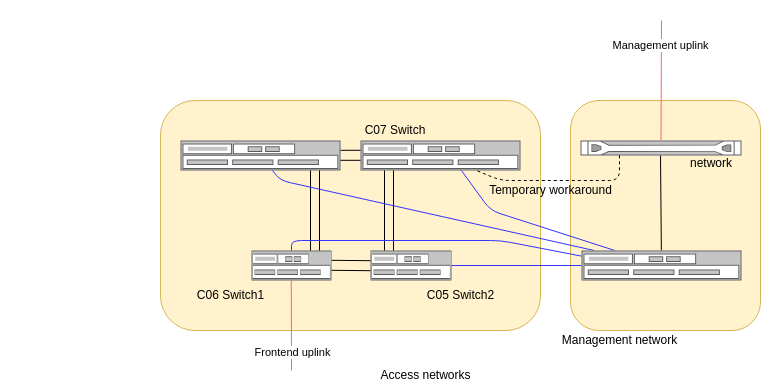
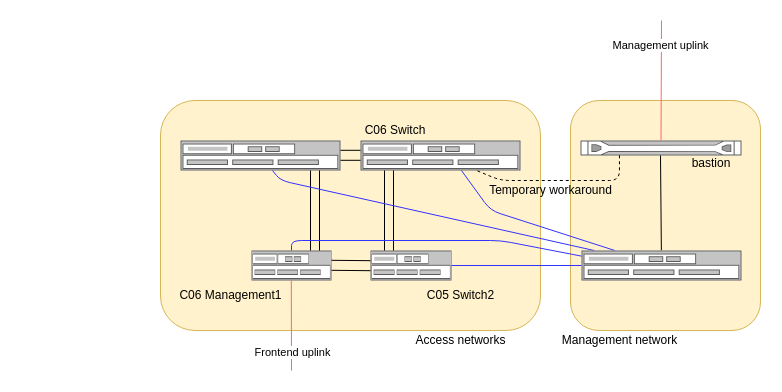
node "C07 Switch": label "C07 Switch" -> "C06 Switch"
node "network": label "network" -> "bastion"
node "C06 Switch1": label "C06 Switch1" -> "C06 Management1"
node "Access networks": moved (426, 376) -> (461, 341)
